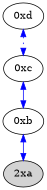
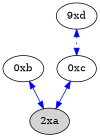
node "0xd": label "0xd" -> "9xd"
edge "0xc" -- "0xb": now "0xc" -- "2xa"
